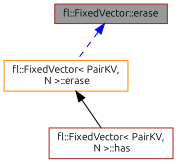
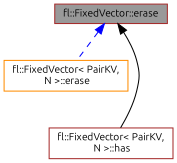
edge "fl::FixedVector< PairKV, N >::has" -> "fl::FixedVector< PairKV, N >::erase": now "fl::FixedVector< PairKV, N >::has" -> "fl::FixedVector::erase"
